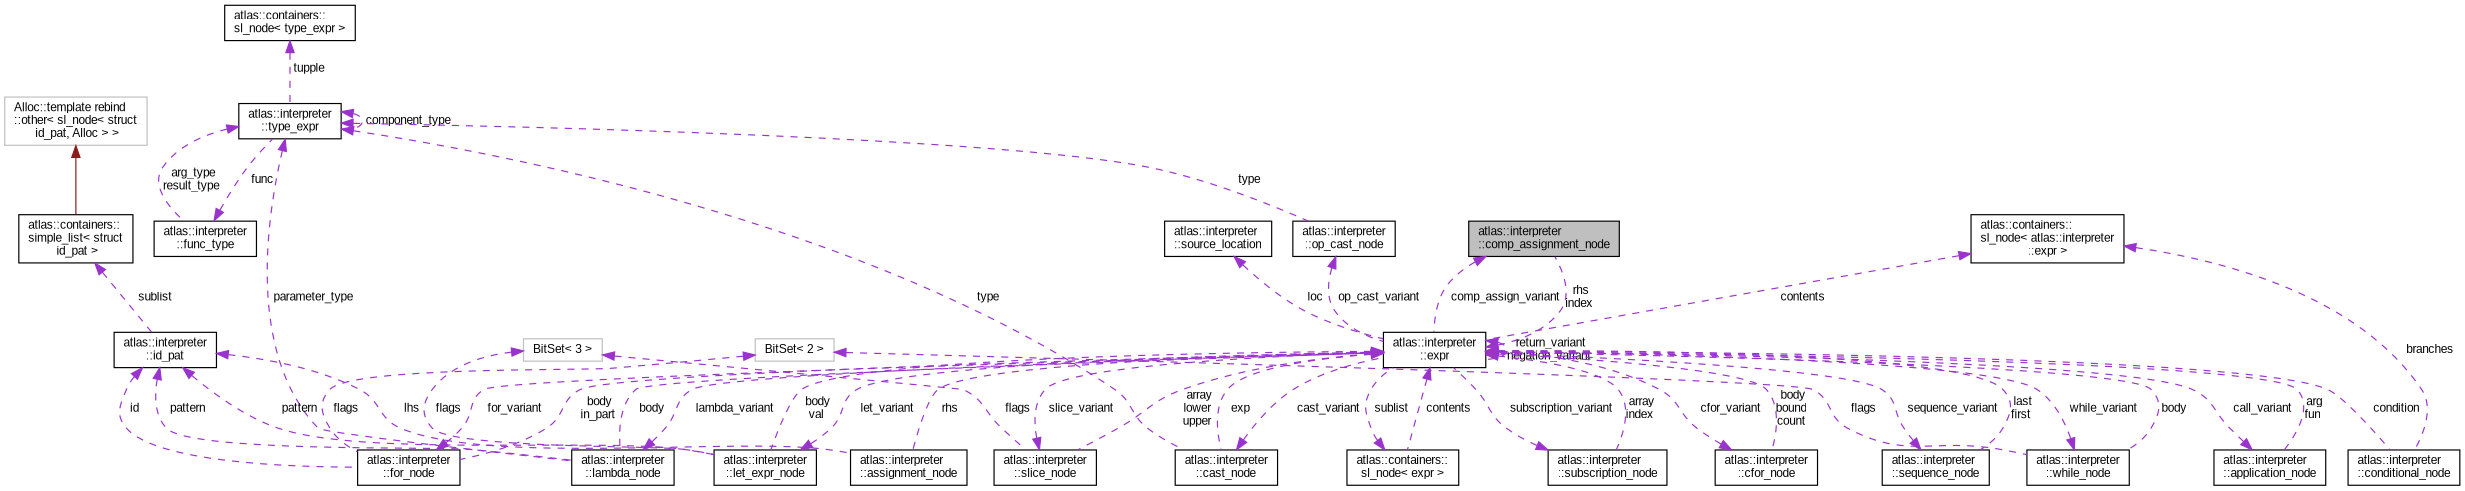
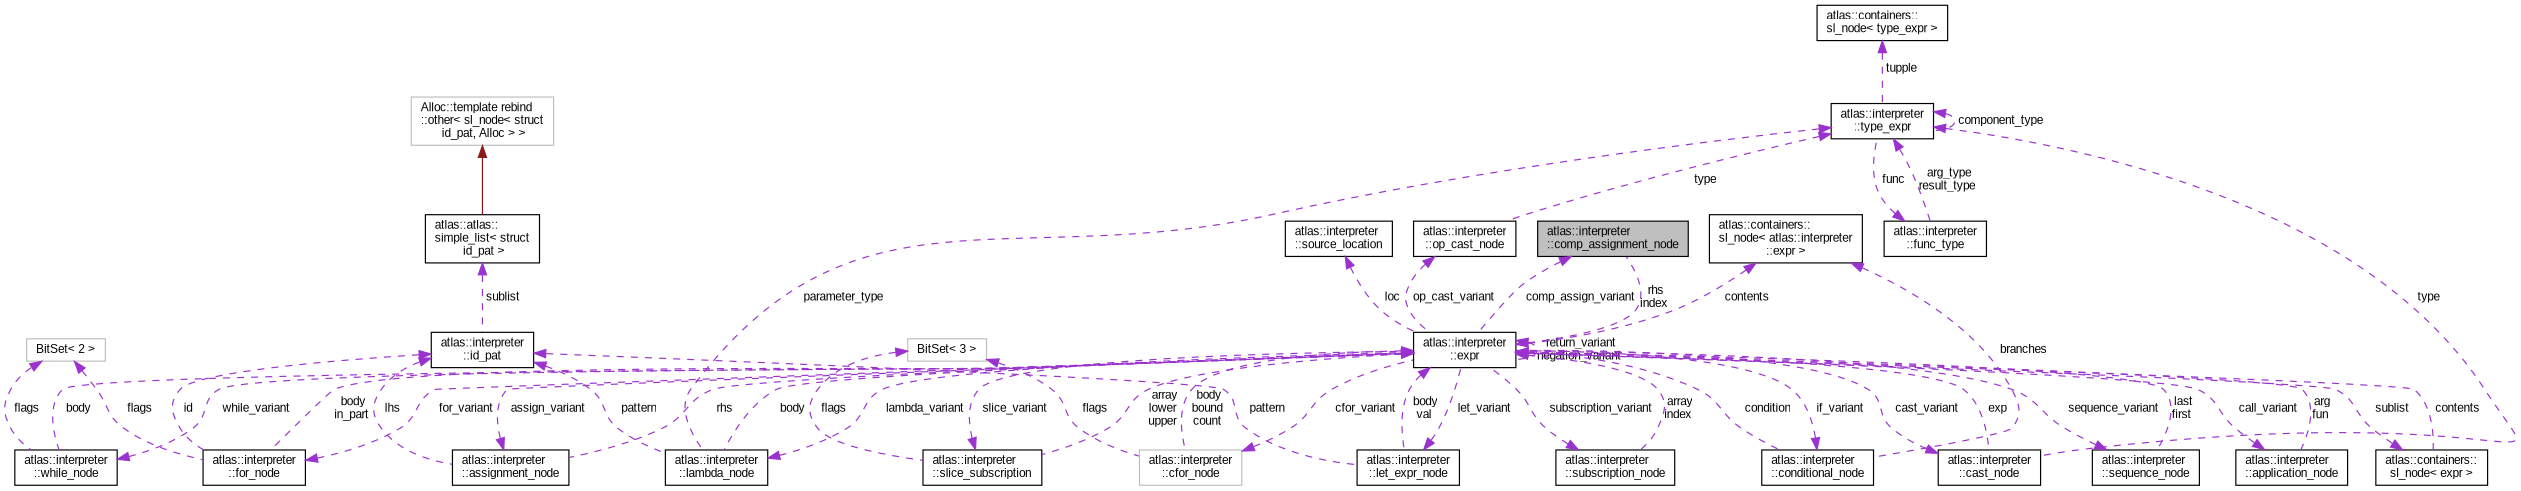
node "atlas::containers:: simple_list< struct id_pat >": label "atlas::containers:: simple_list< struct id_pat >" -> "atlas::atlas:: simple_list< struct id_pat >"
edge "atlas::interpreter ::expr" -> "atlas::interpreter ::conditional_node": added, label "if_variant"
edge "atlas::interpreter ::expr" -> "atlas::interpreter ::assignment_node": added, label "assign_variant"
edge "atlas::interpreter ::let_expr_node" -> "BitSet< 3 >": now "atlas::interpreter ::cfor_node" -> "BitSet< 3 >"
node "atlas::interpreter ::slice_node": label "atlas::interpreter ::slice_node" -> "atlas::interpreter ::slice_subscription"
node "atlas::interpreter ::cfor_node": color black -> grey75
